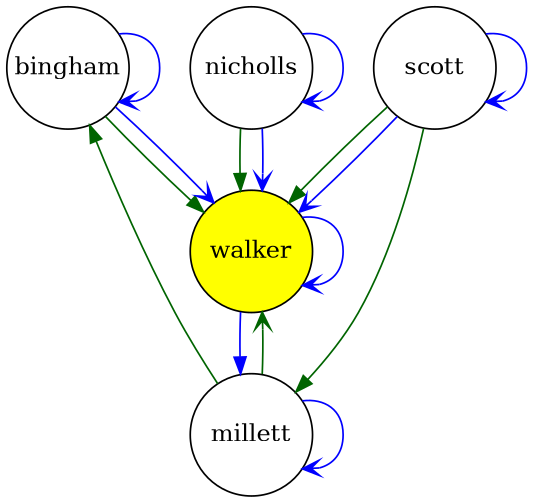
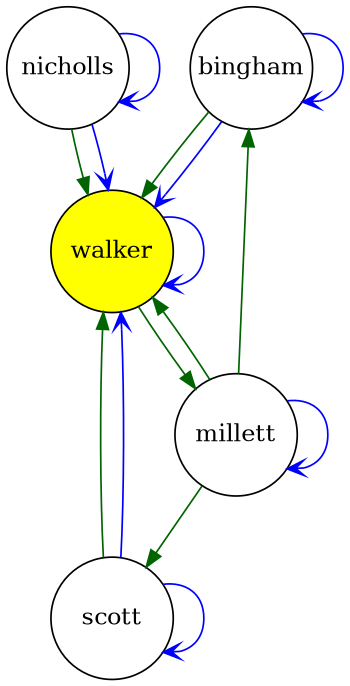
edge "scott" -> "millett": reversed
edge "walker" -> "millett": color blue -> darkgreen
edge "millett" -> "walker": arrowhead vee -> normal
